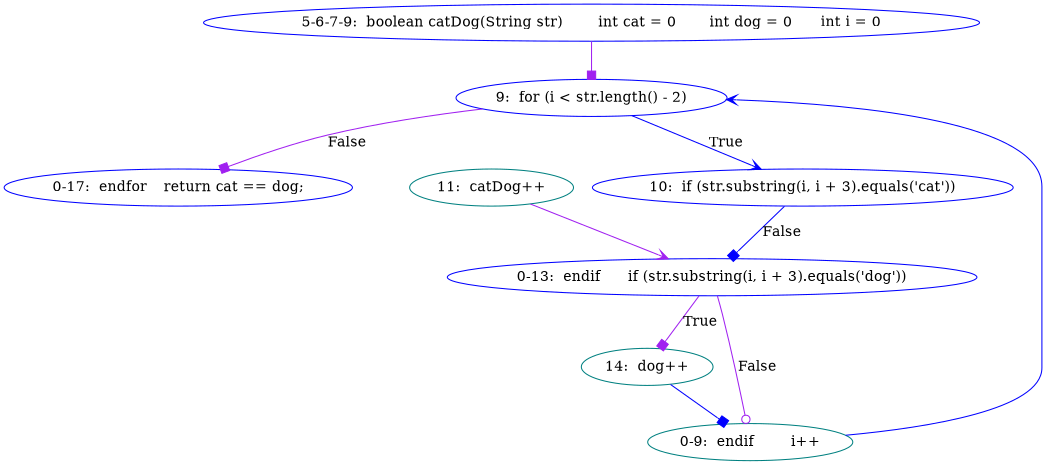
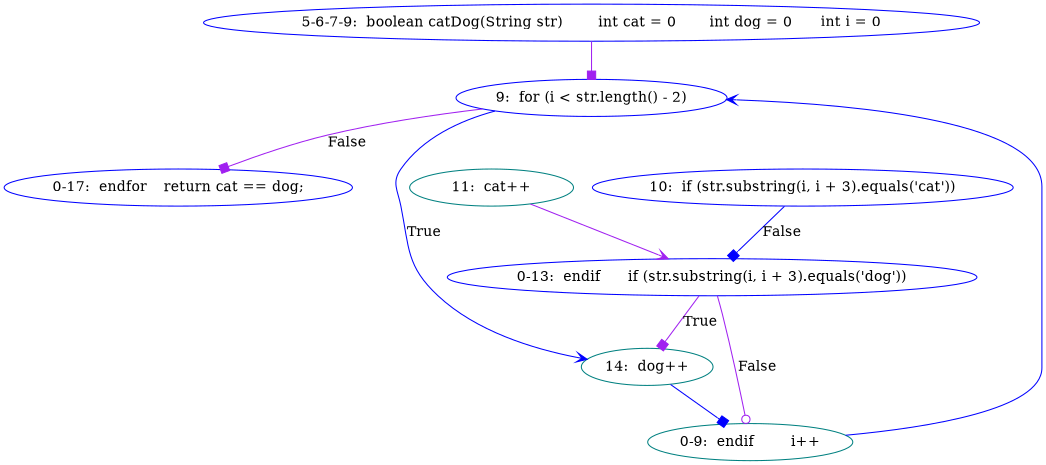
edge "9:  for (i < str.length() - 2)" -> "10:  if (str.substring(i, i + 3).equals('cat'))": now "9:  for (i < str.length() - 2)" -> "14:  dog++"
node "11:  catDog++": label "11:  catDog++" -> "11:  cat++"
